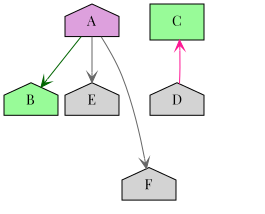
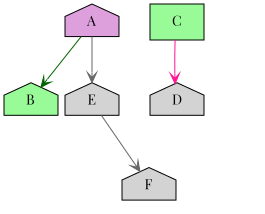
edge "D" -> "C": reversed
edge "A" -> "F": now "E" -> "F"
